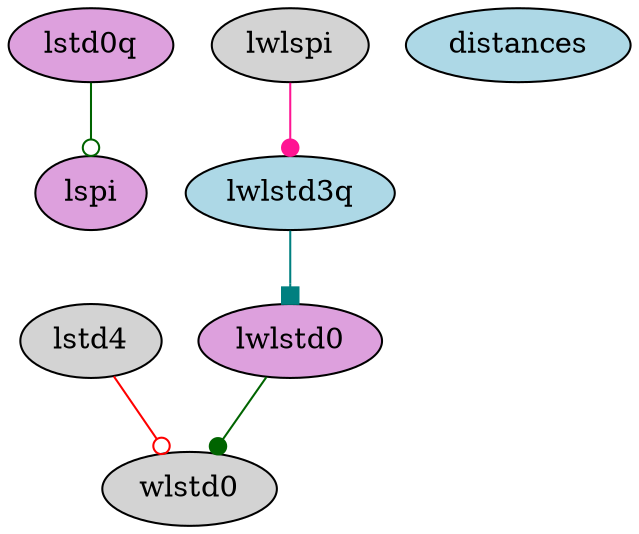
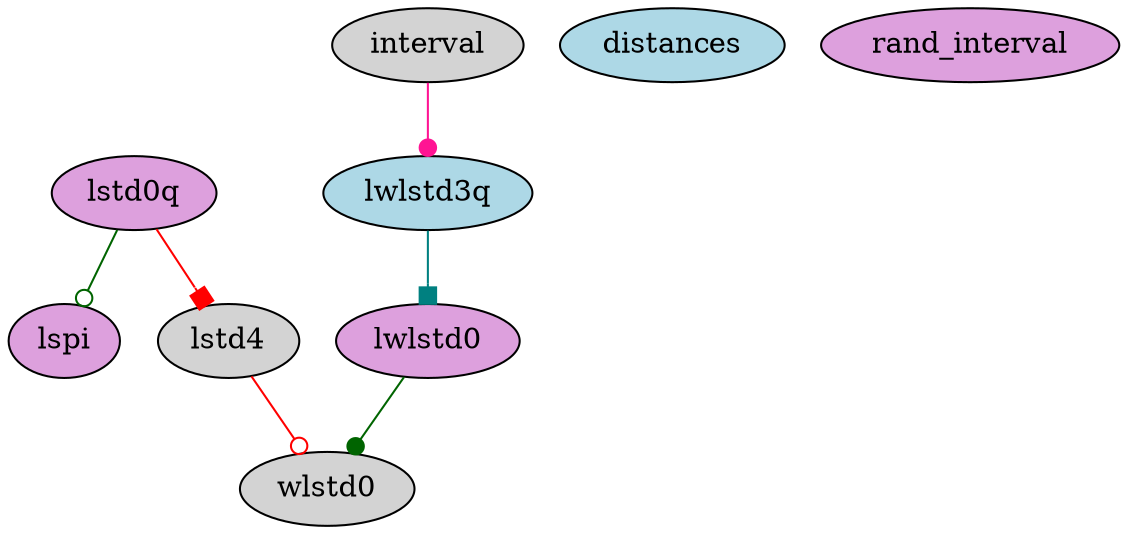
node "lwlspi": label "lwlspi" -> "interval"
node "rand_interval": added
edge "lstd0q" -> "lstd4": added
